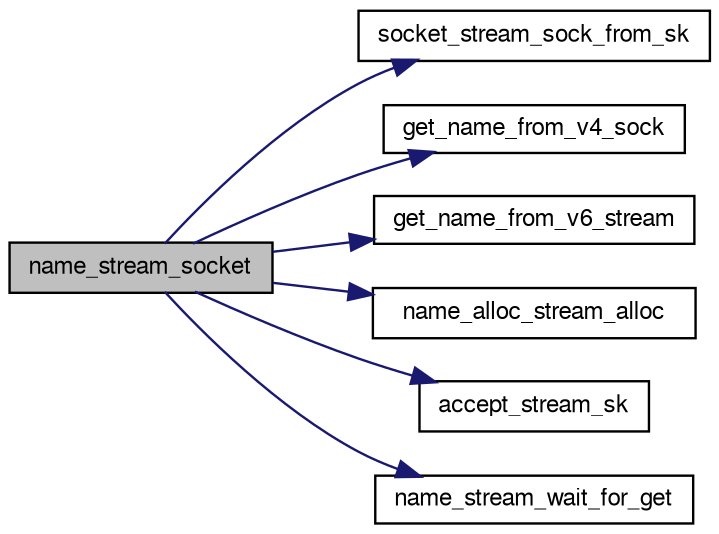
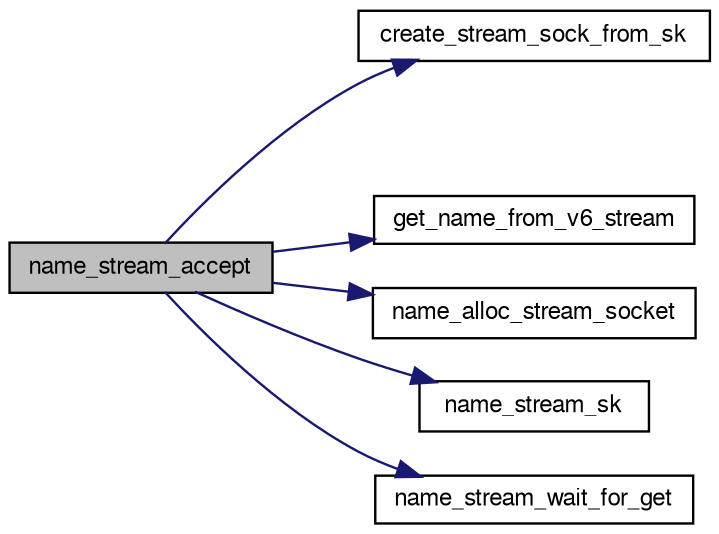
node "socket_stream_sock_from_sk": label "socket_stream_sock_from_sk" -> "create_stream_sock_from_sk"
node "get_name_from_v4_sock": removed
node "name_stream_socket": label "name_stream_socket" -> "name_stream_accept"
node "name_alloc_stream_alloc": label "name_alloc_stream_alloc" -> "name_alloc_stream_socket"
node "accept_stream_sk": label "accept_stream_sk" -> "name_stream_sk"
